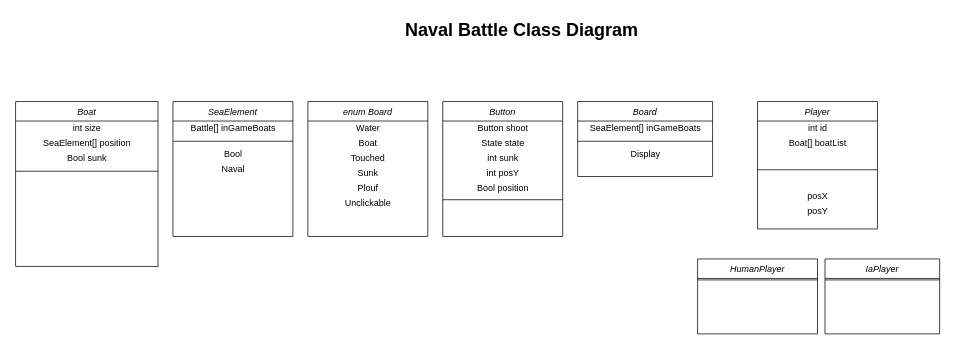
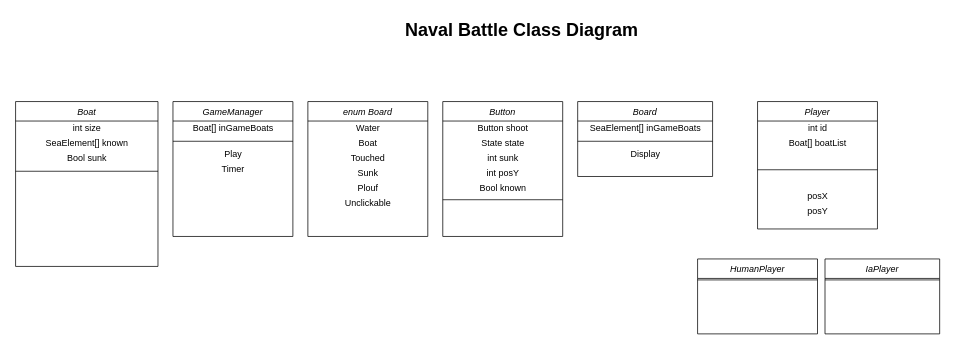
node "SeaElement": label "SeaElement" -> "GameManager"
node "Battle[] inGameBoats": label "Battle[] inGameBoats" -> "Boat[] inGameBoats"
node "SeaElement[] position": label "SeaElement[] position" -> "SeaElement[] known"
node "Bool": label "Bool" -> "Play"
node "Naval": label "Naval" -> "Timer"
node "Bool position": label "Bool position" -> "Bool known"
